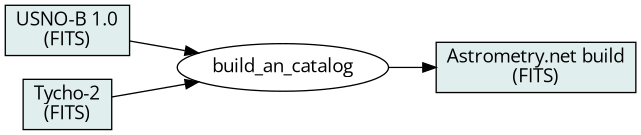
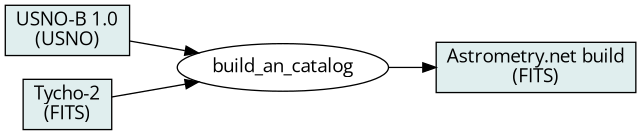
node "USNO-B 1.0 (FITS)": label "USNO-B 1.0 (FITS)" -> "USNO-B 1.0 (USNO)"
